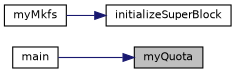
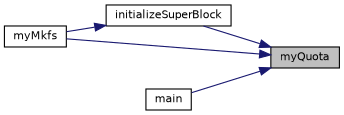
edge "initializeSuperBlock" -> "myQuota": added
edge "myMkfs" -> "myQuota": added
